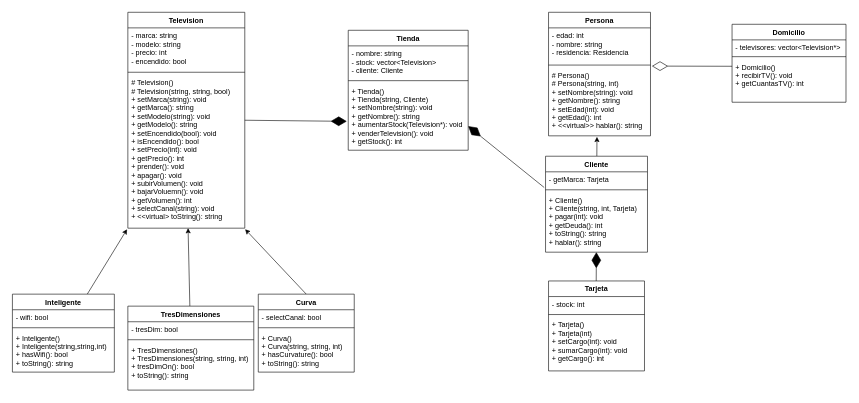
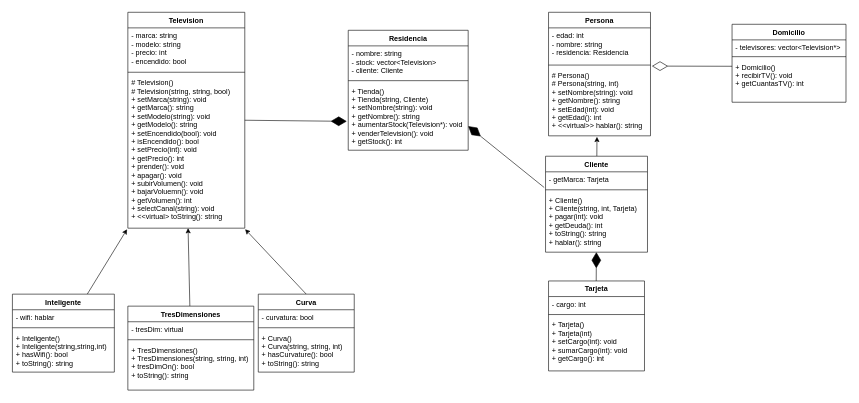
node "Tienda": label "Tienda" -> "Residencia"
node "- stock: int": label "- stock: int" -> "- cargo: int"
node "- wifi: bool": label "- wifi: bool" -> "- wifi: hablar"
node "- selectCanal: bool": label "- selectCanal: bool" -> "- curvatura: bool"
node "- tresDim: bool": label "- tresDim: bool" -> "- tresDim: virtual"
